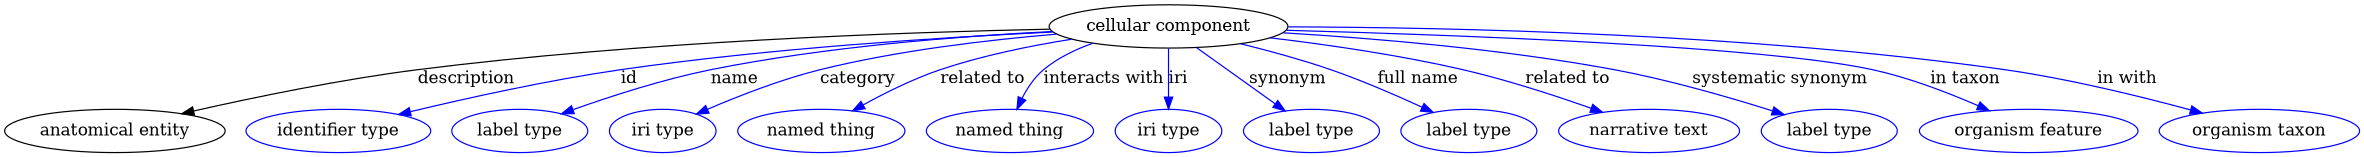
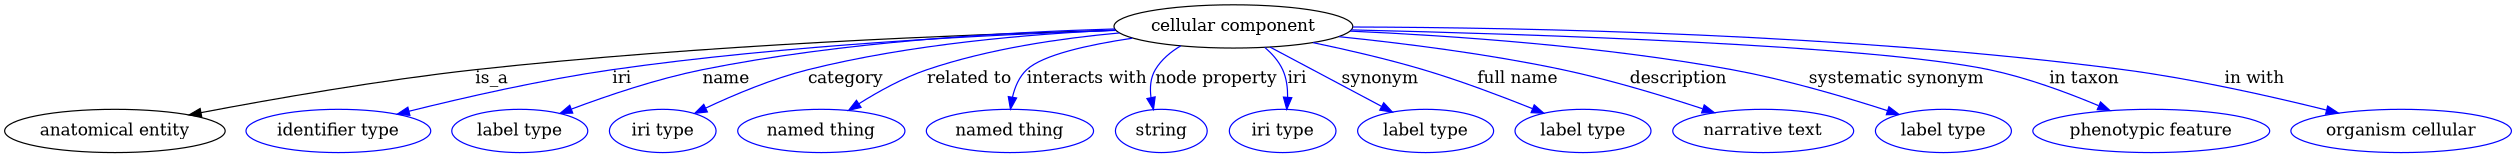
edge "cellular component" -> "anatomical entity": label "description" -> "is_a"
edge "cellular component" -> "identifier type": label "id" -> "iri"
edge "cellular component" -> "narrative text": label "related to" -> "description"
node "string": added
node "organism feature": label "organism feature" -> "phenotypic feature"
node "organism taxon": label "organism taxon" -> "organism cellular"
